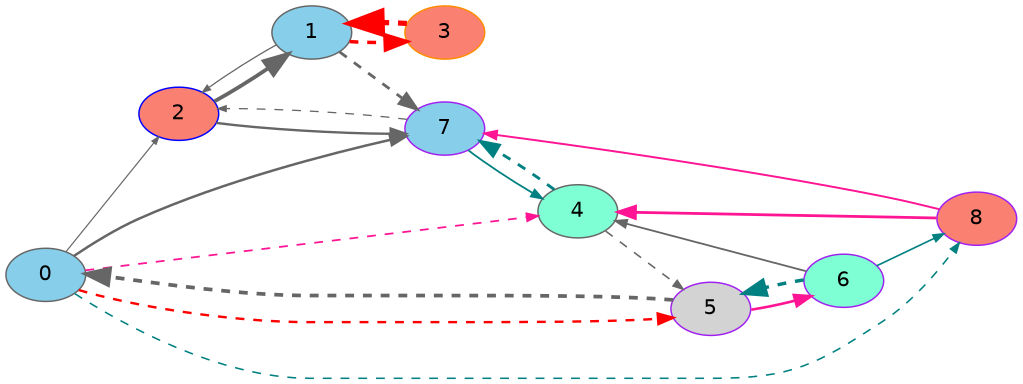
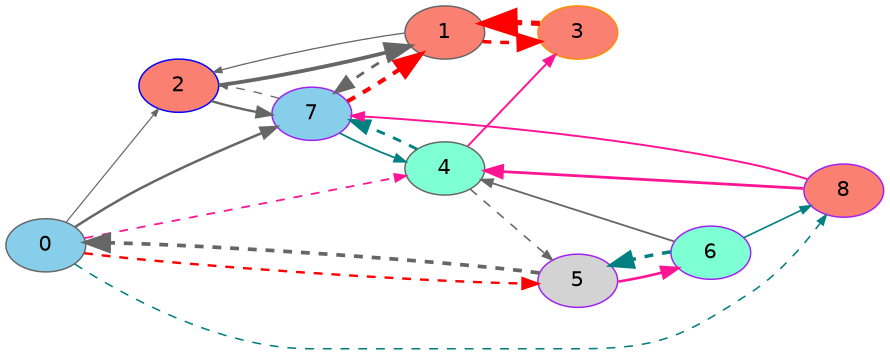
node "1": fillcolor skyblue -> salmon
edge "7" -> "1": added
edge "4" -> "3": added
